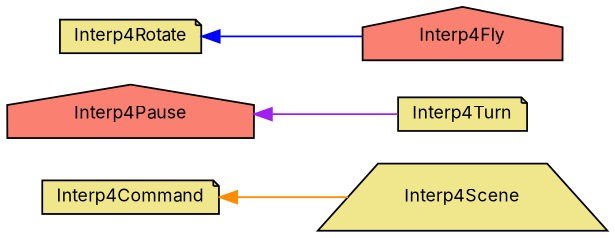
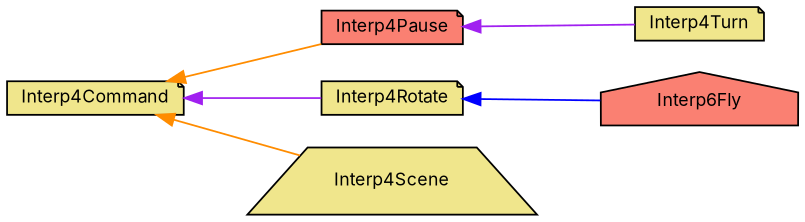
node "Interp4Fly": label "Interp4Fly" -> "Interp6Fly"
edge "Interp4Pause" -> "Interp4Command": added
edge "Interp4Rotate" -> "Interp4Command": added
node "Interp4Pause": shape house -> note
